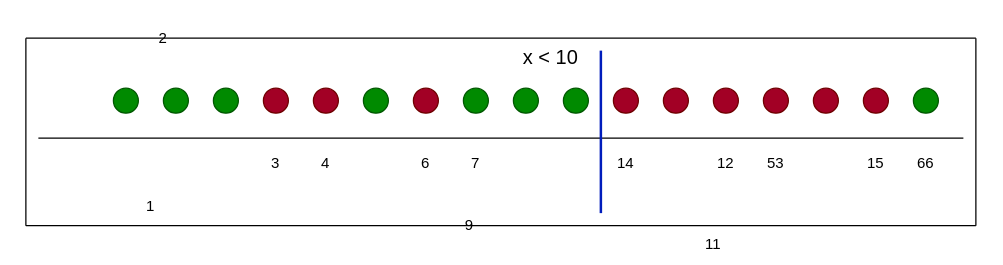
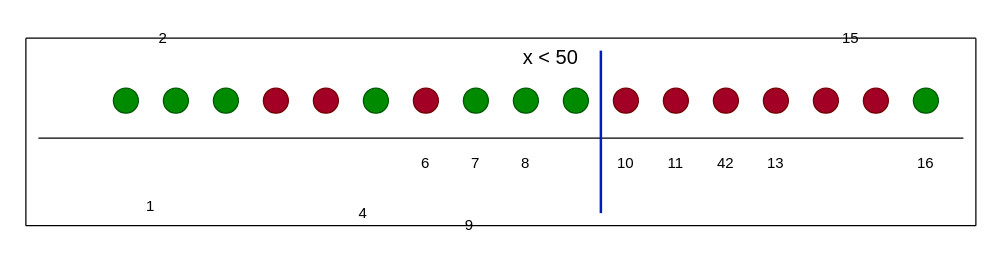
node "x < 10": label "x < 10" -> "x < 50"
node "3": removed
node "4": moved (326, 163) -> (363, 213)
node "8": added
node "14": label "14" -> "10"
node "12": label "12" -> "42"
node "53": label "53" -> "13"
node "15": moved (876, 163) -> (851, 38)
node "66": label "66" -> "16"
node "11": moved (713, 244) -> (676, 163)
